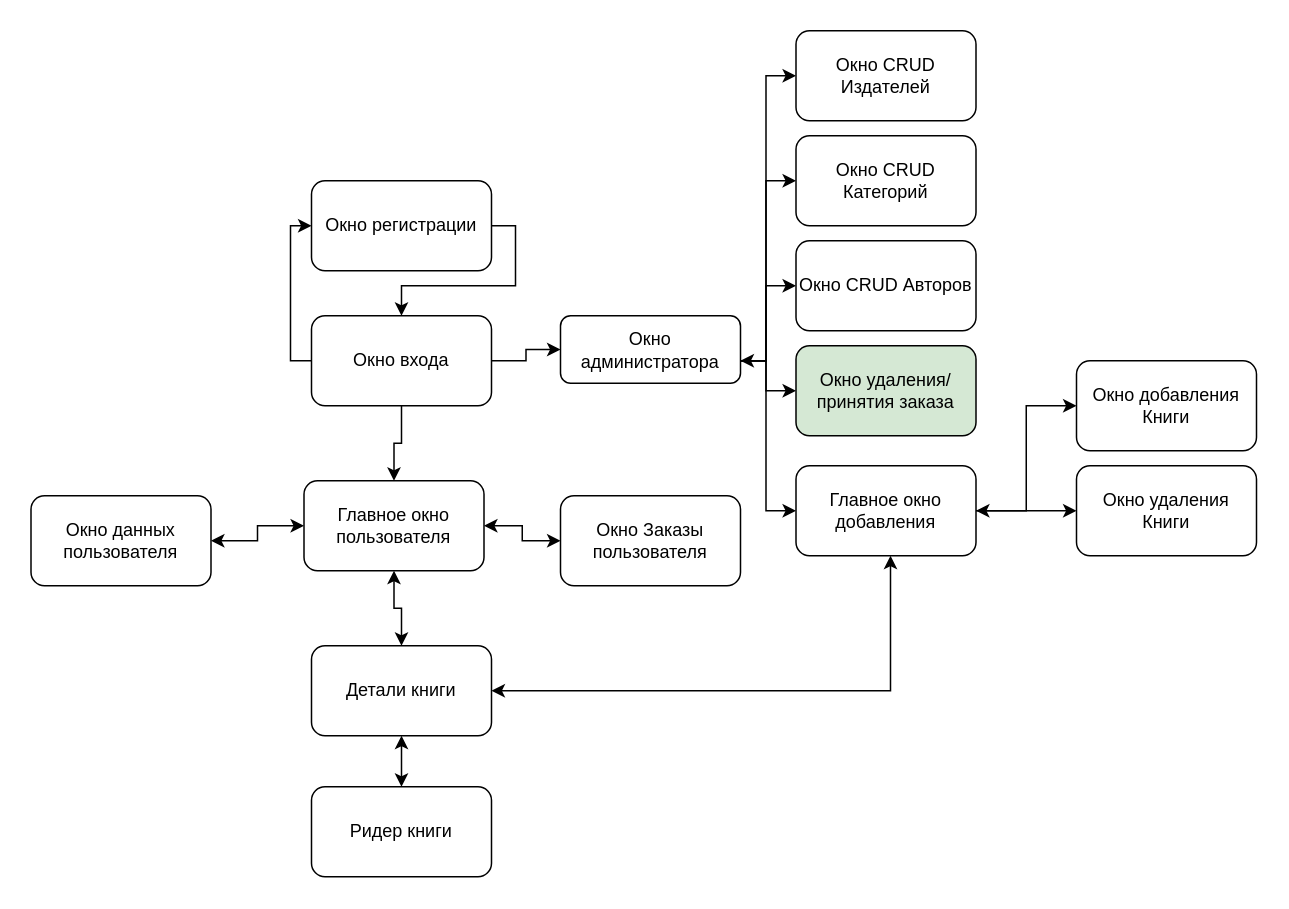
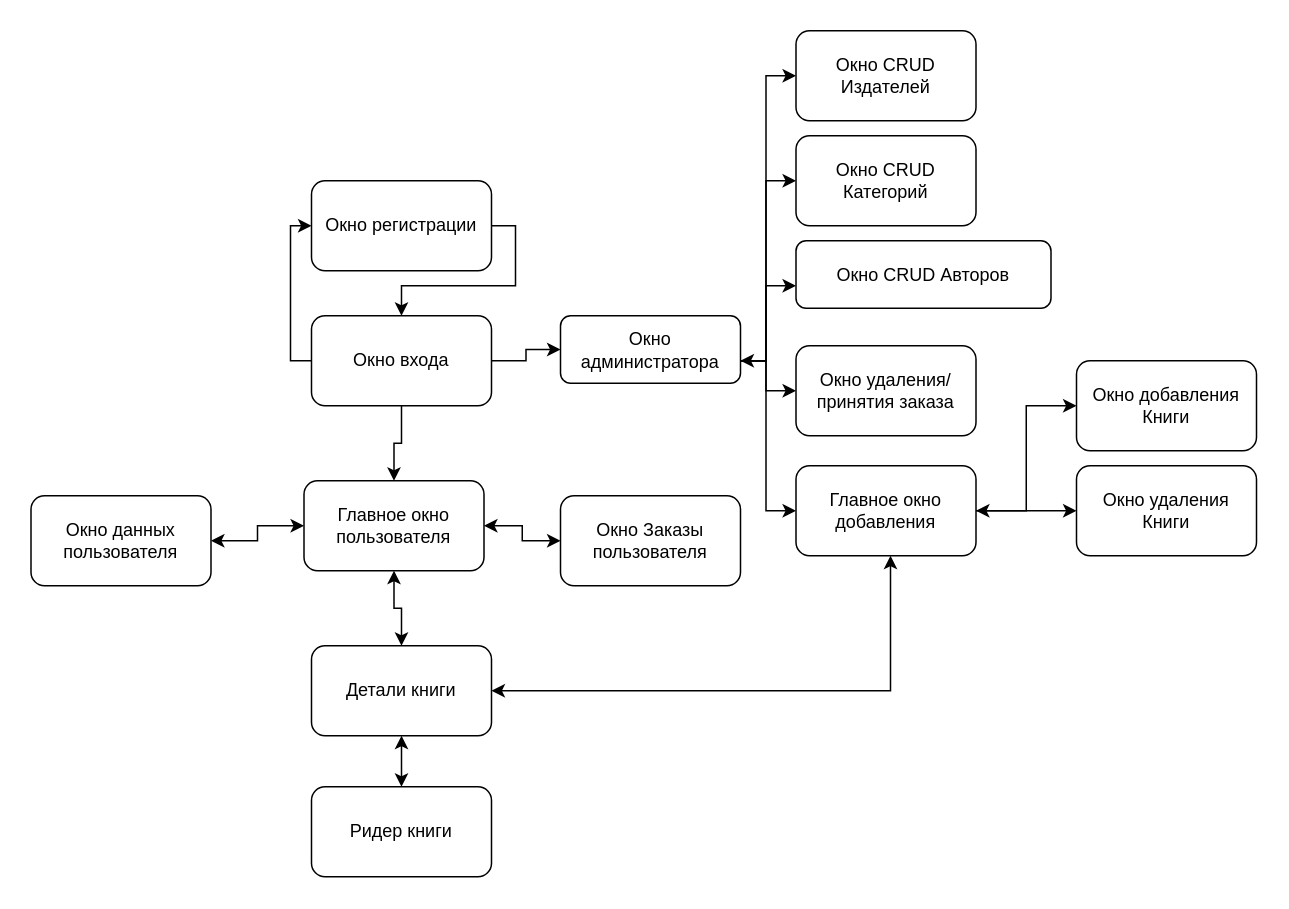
node "Окно CRUD Авторов": size 180x90 -> 255x68
node "Окно удаления/принятия заказа": fillcolor #d5e8d4 -> #ffffff
